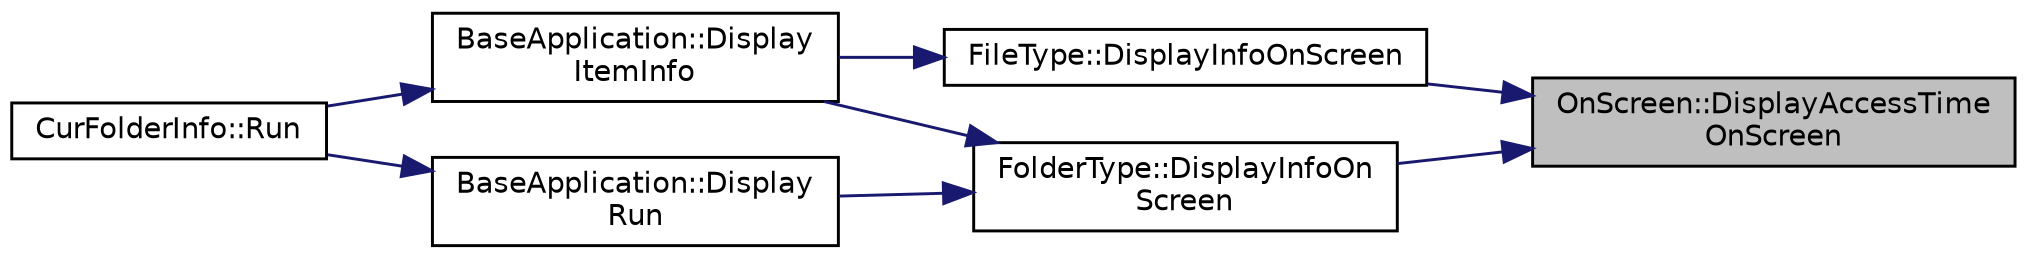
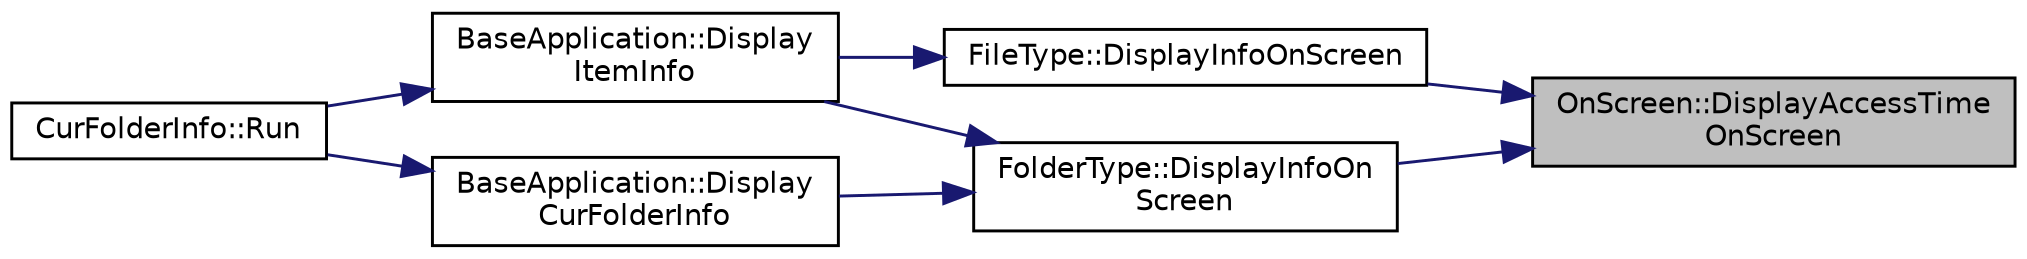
node "BaseApplication::Display Run": label "BaseApplication::Display Run" -> "BaseApplication::Display CurFolderInfo"
